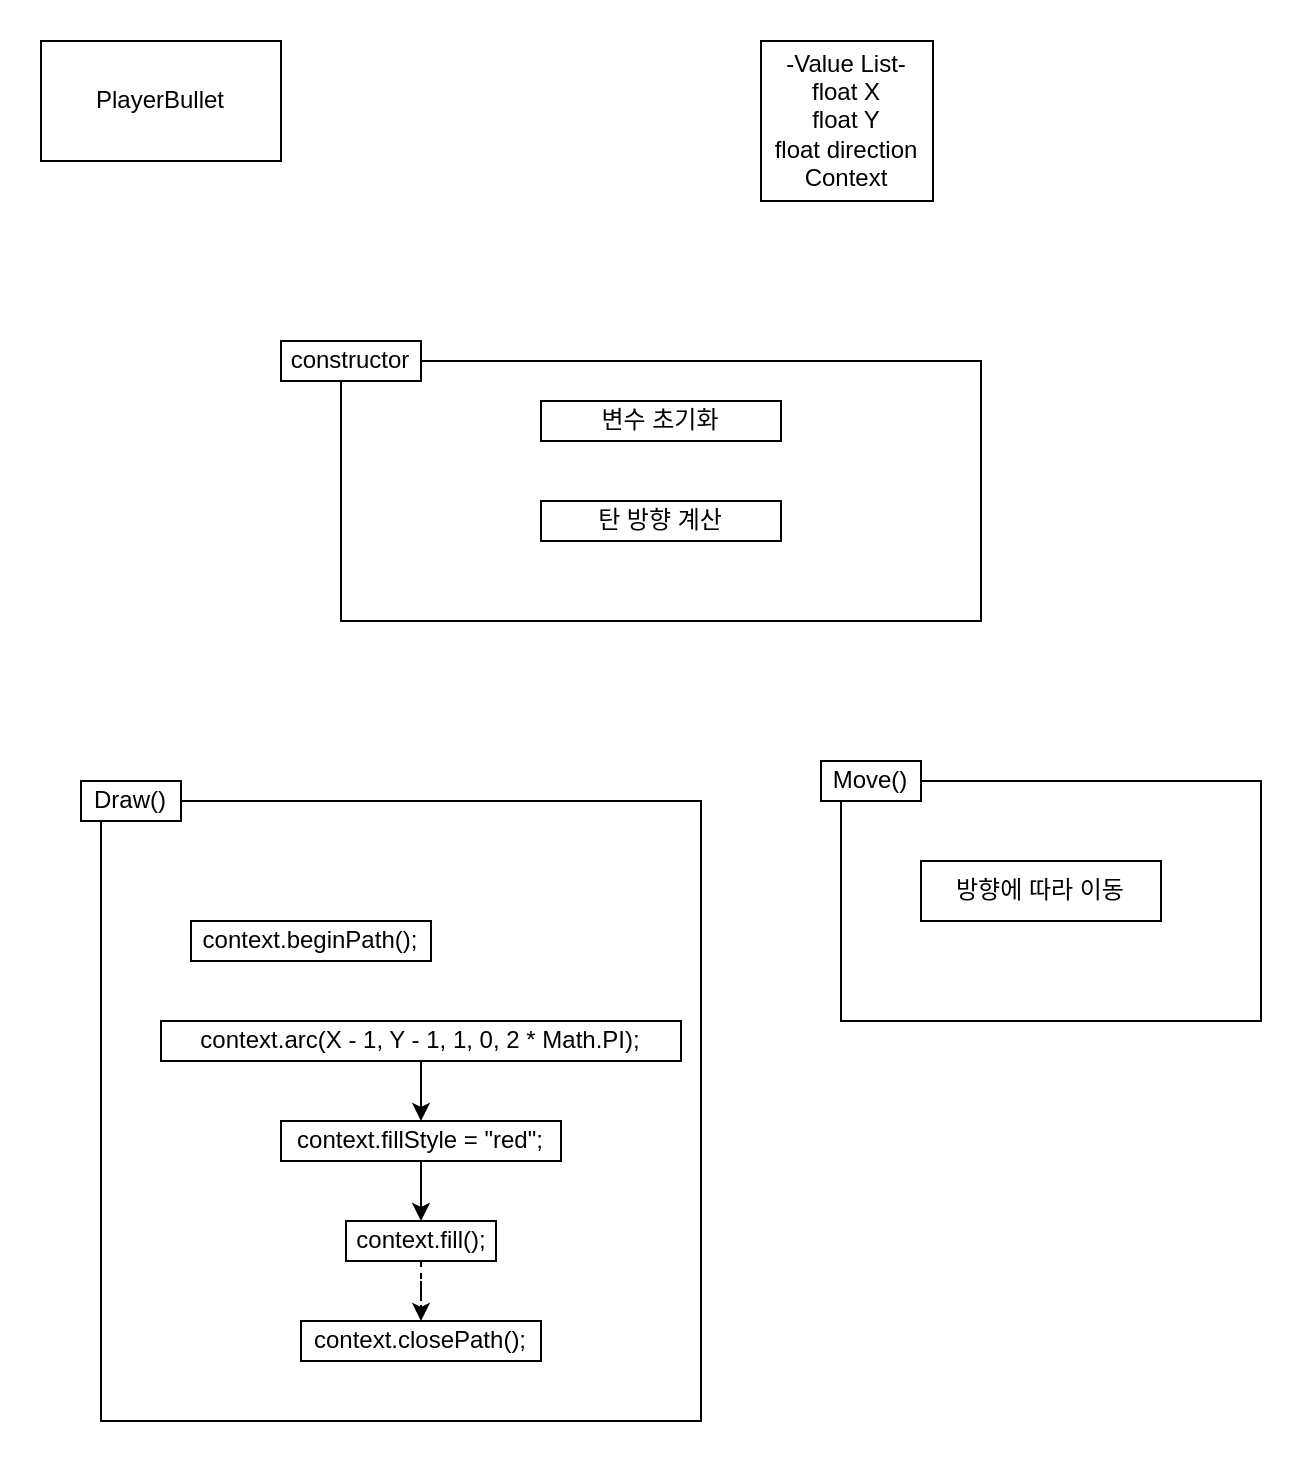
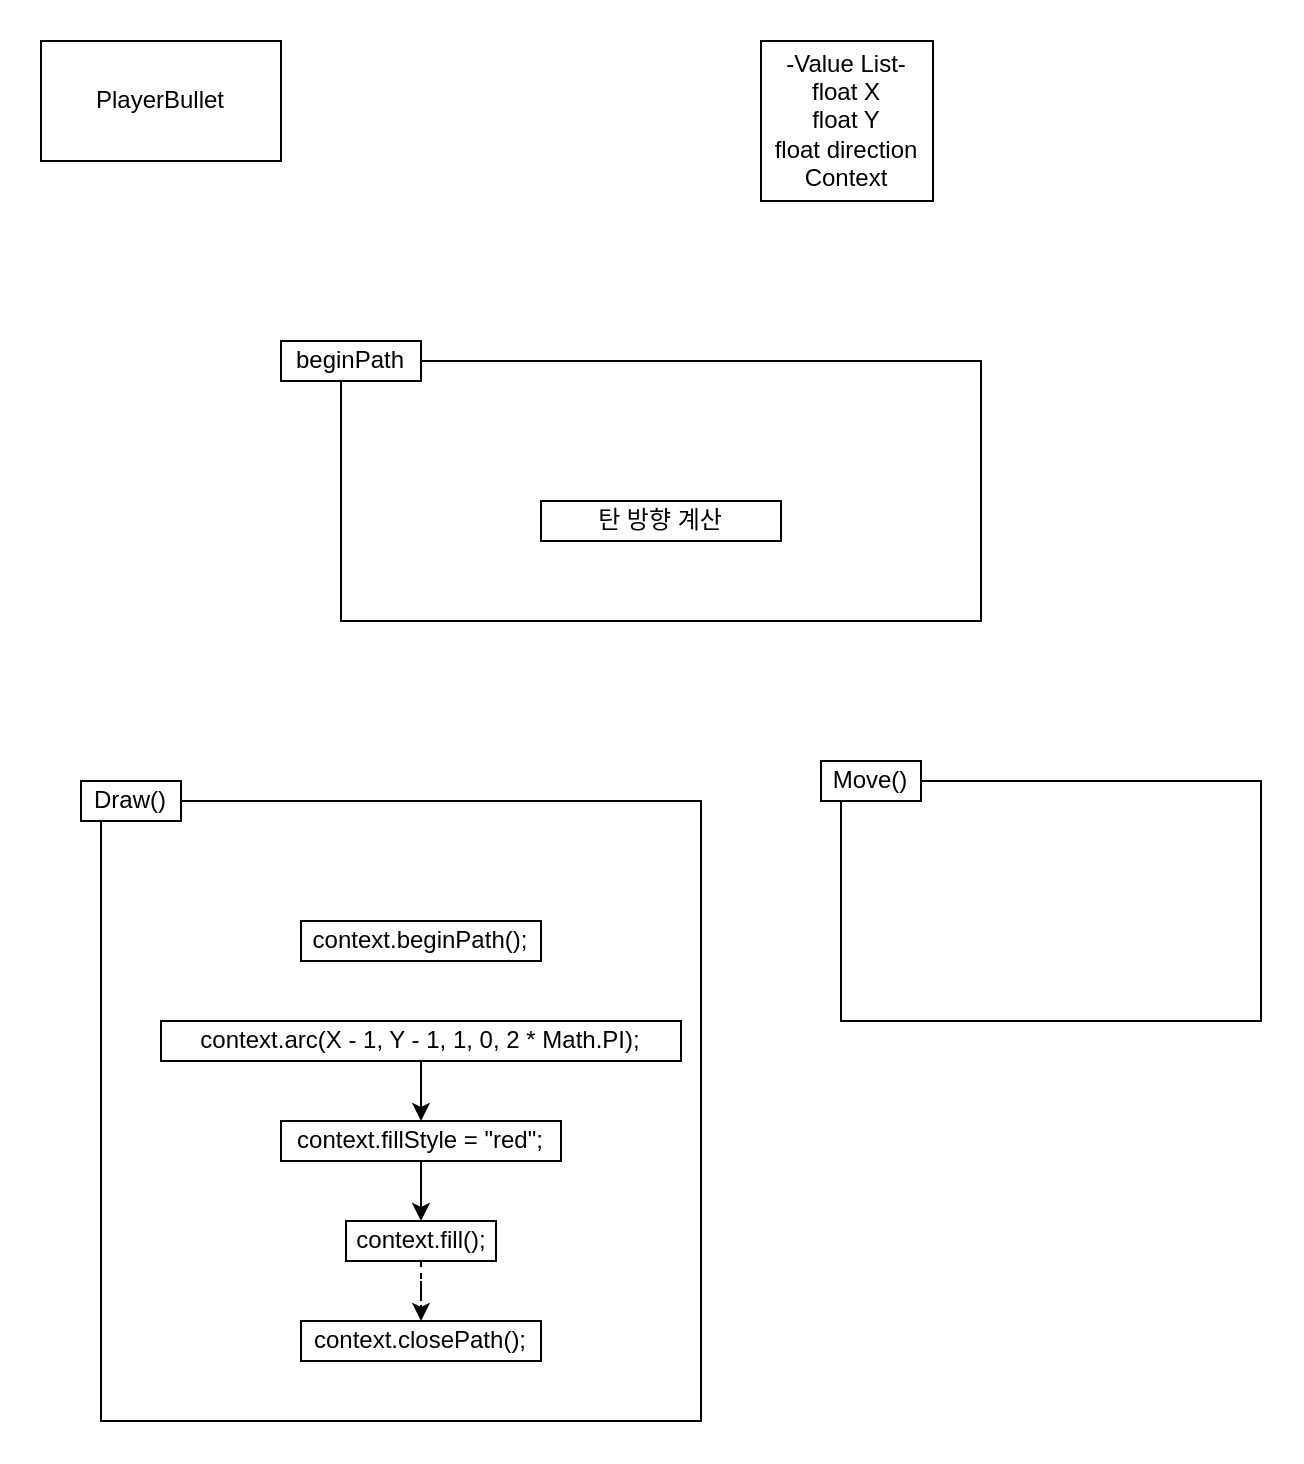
node "constructor": label "constructor" -> "beginPath"
node "변수 초기화": removed
node "방향에 따라 이동": removed
node "context.beginPath();": moved (311, 941) -> (421, 941)
